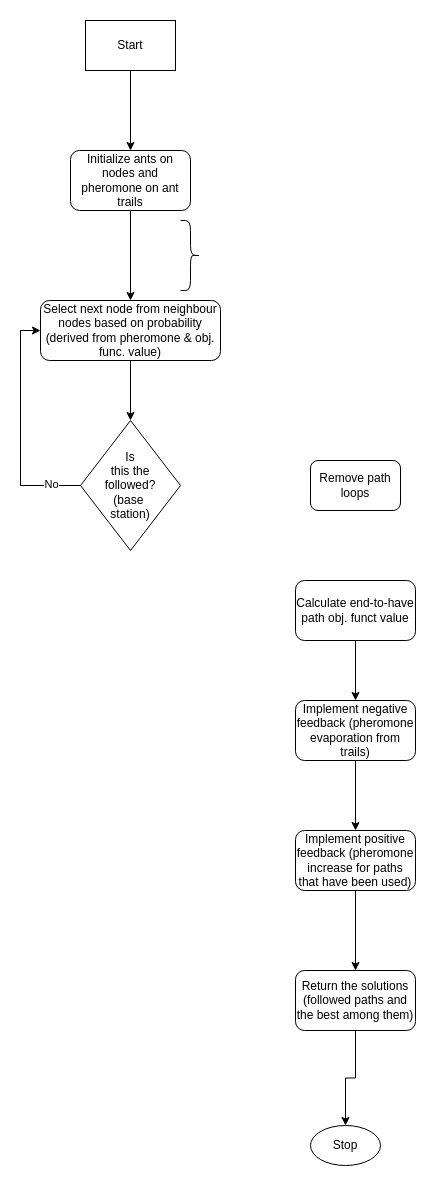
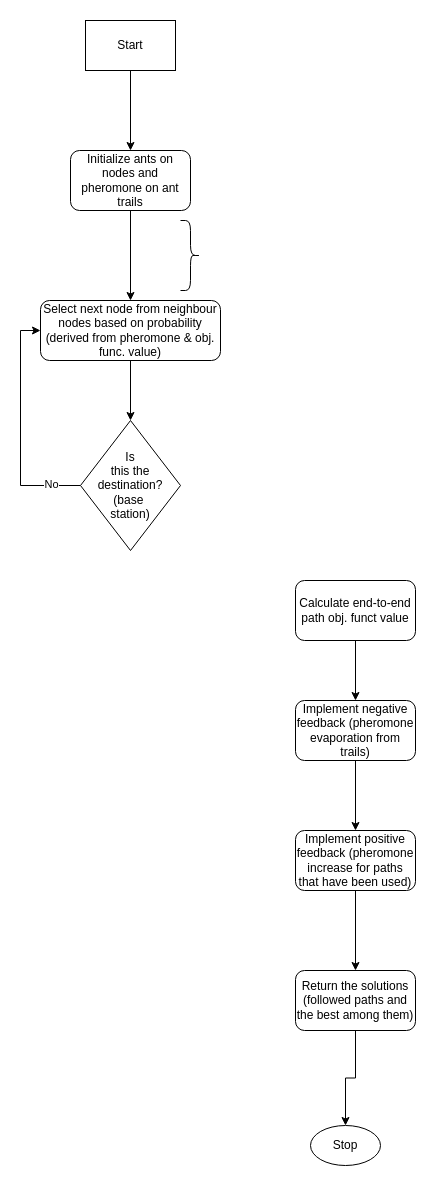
node "Is this the followed? (base station)": label "Is this the followed? (base station)" -> "Is this the destination? (base station)"
node "Remove path loops": removed
node "Calculate end-to-have path obj. funct value": label "Calculate end-to-have path obj. funct value" -> "Calculate end-to-end path obj. funct value"
